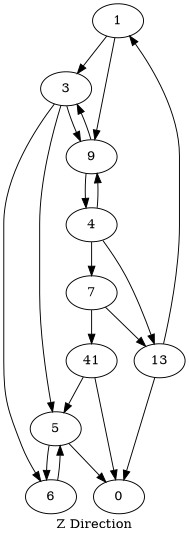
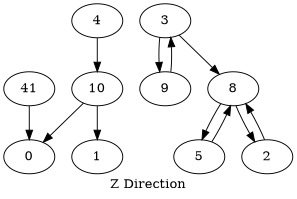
edge "1" -> "3": removed
edge "1" -> "9": removed
node "2": added
edge "9" -> "4": removed
edge "4" -> "9": removed
edge "3" -> "5": removed
node "7": removed
node "13": label "13" -> "10"
edge "41" -> "5": removed
edge "5" -> "0": removed
node "6": label "6" -> "8"
